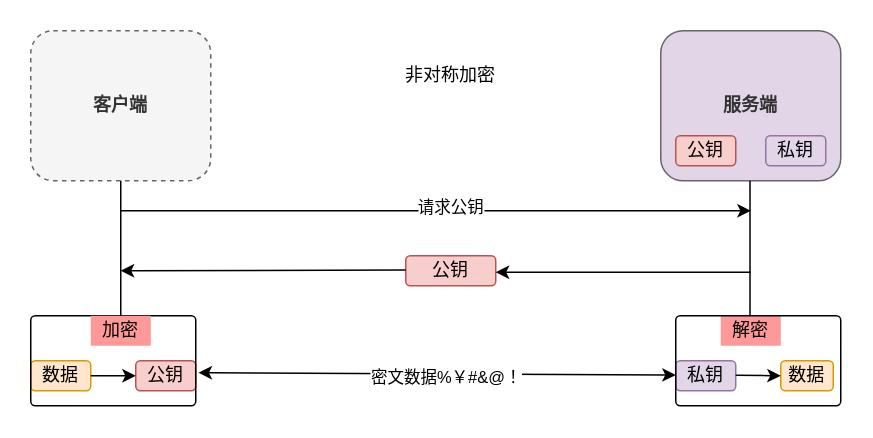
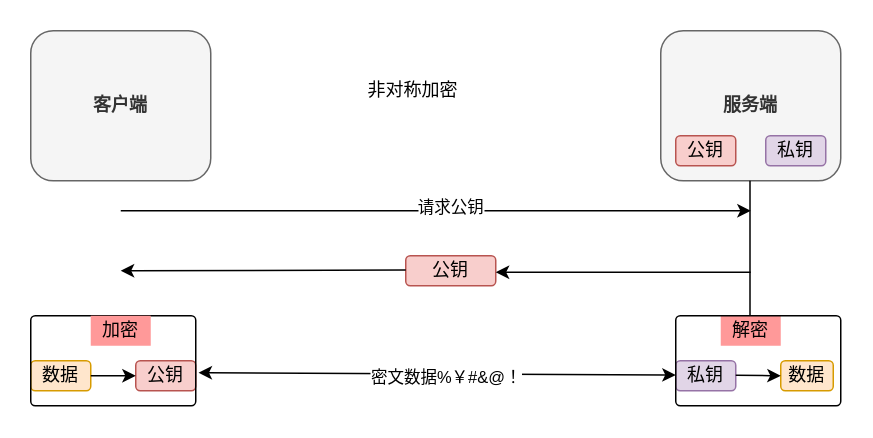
node "非对称加密": moved (451, 76) -> (413, 91)
node "客户端": style dashed -> solid
node "服务端": fillcolor #e1d5e7 -> #f5f5f5
edge "客户端" -- "加密": removed
